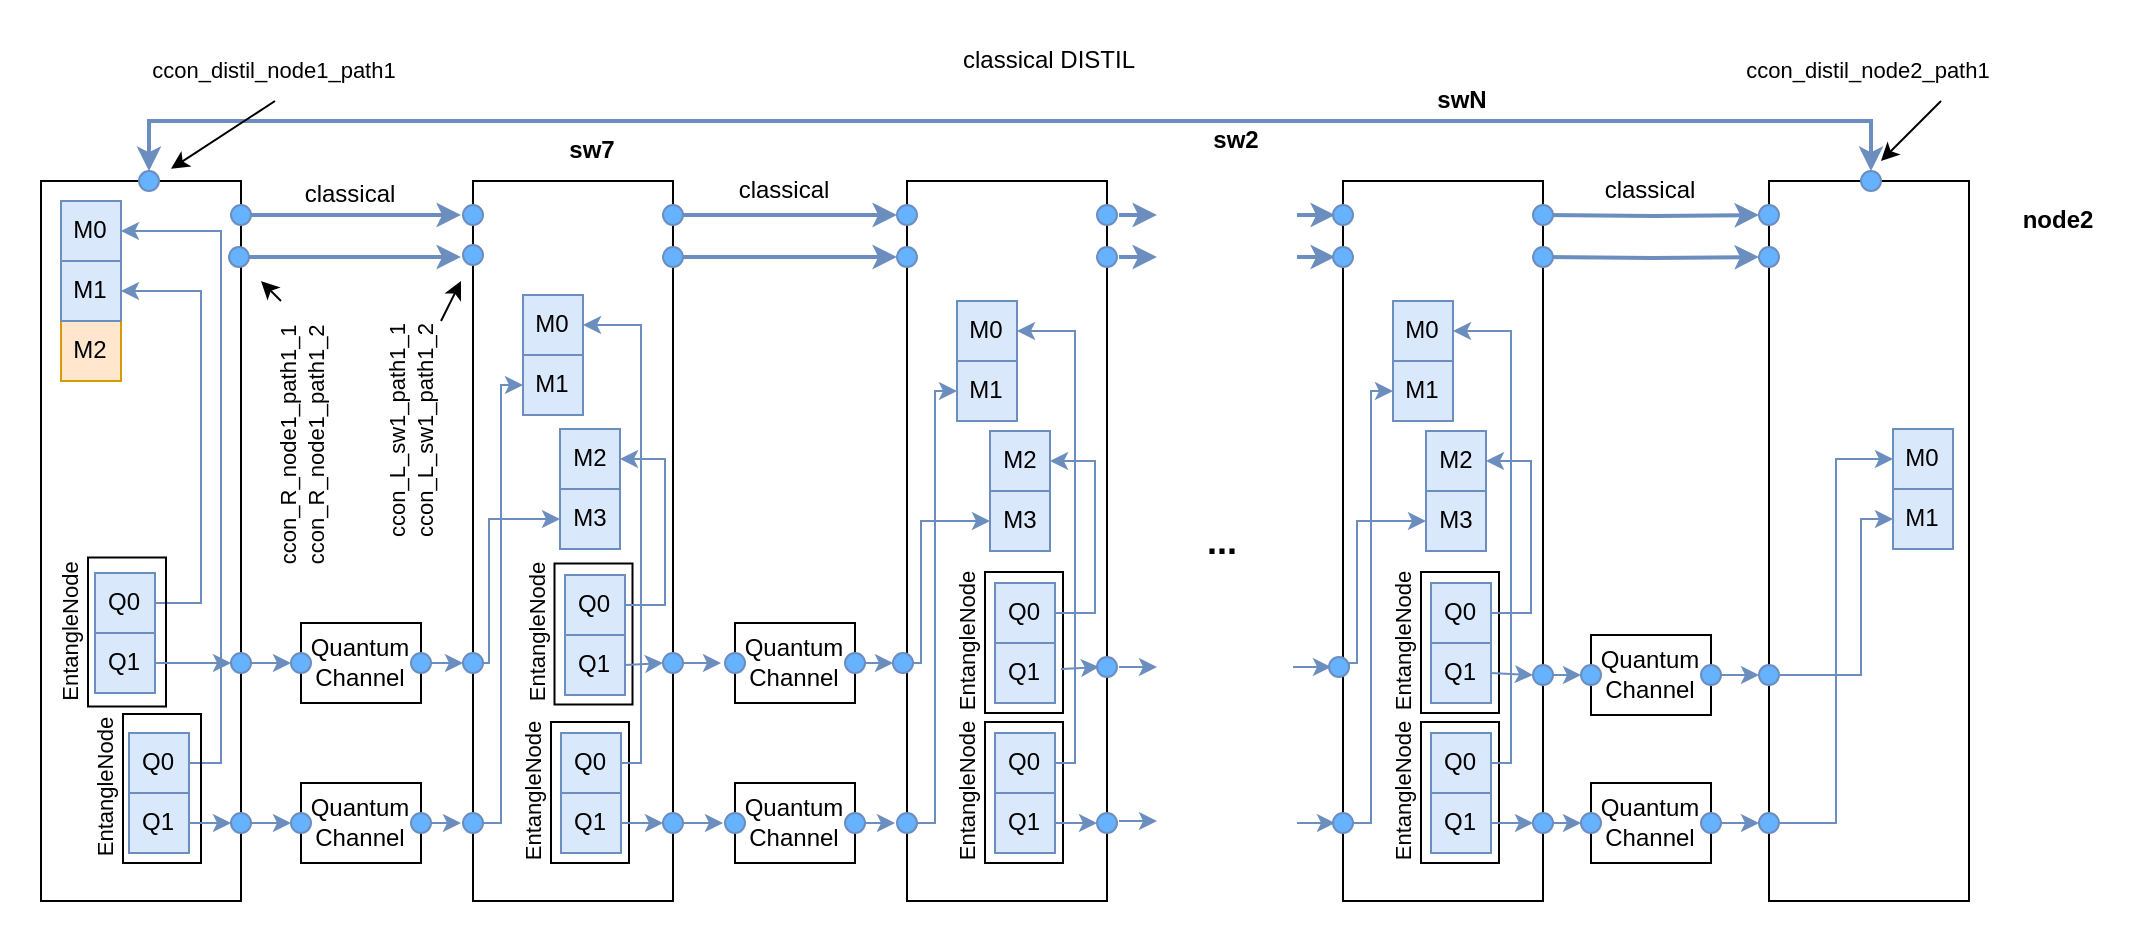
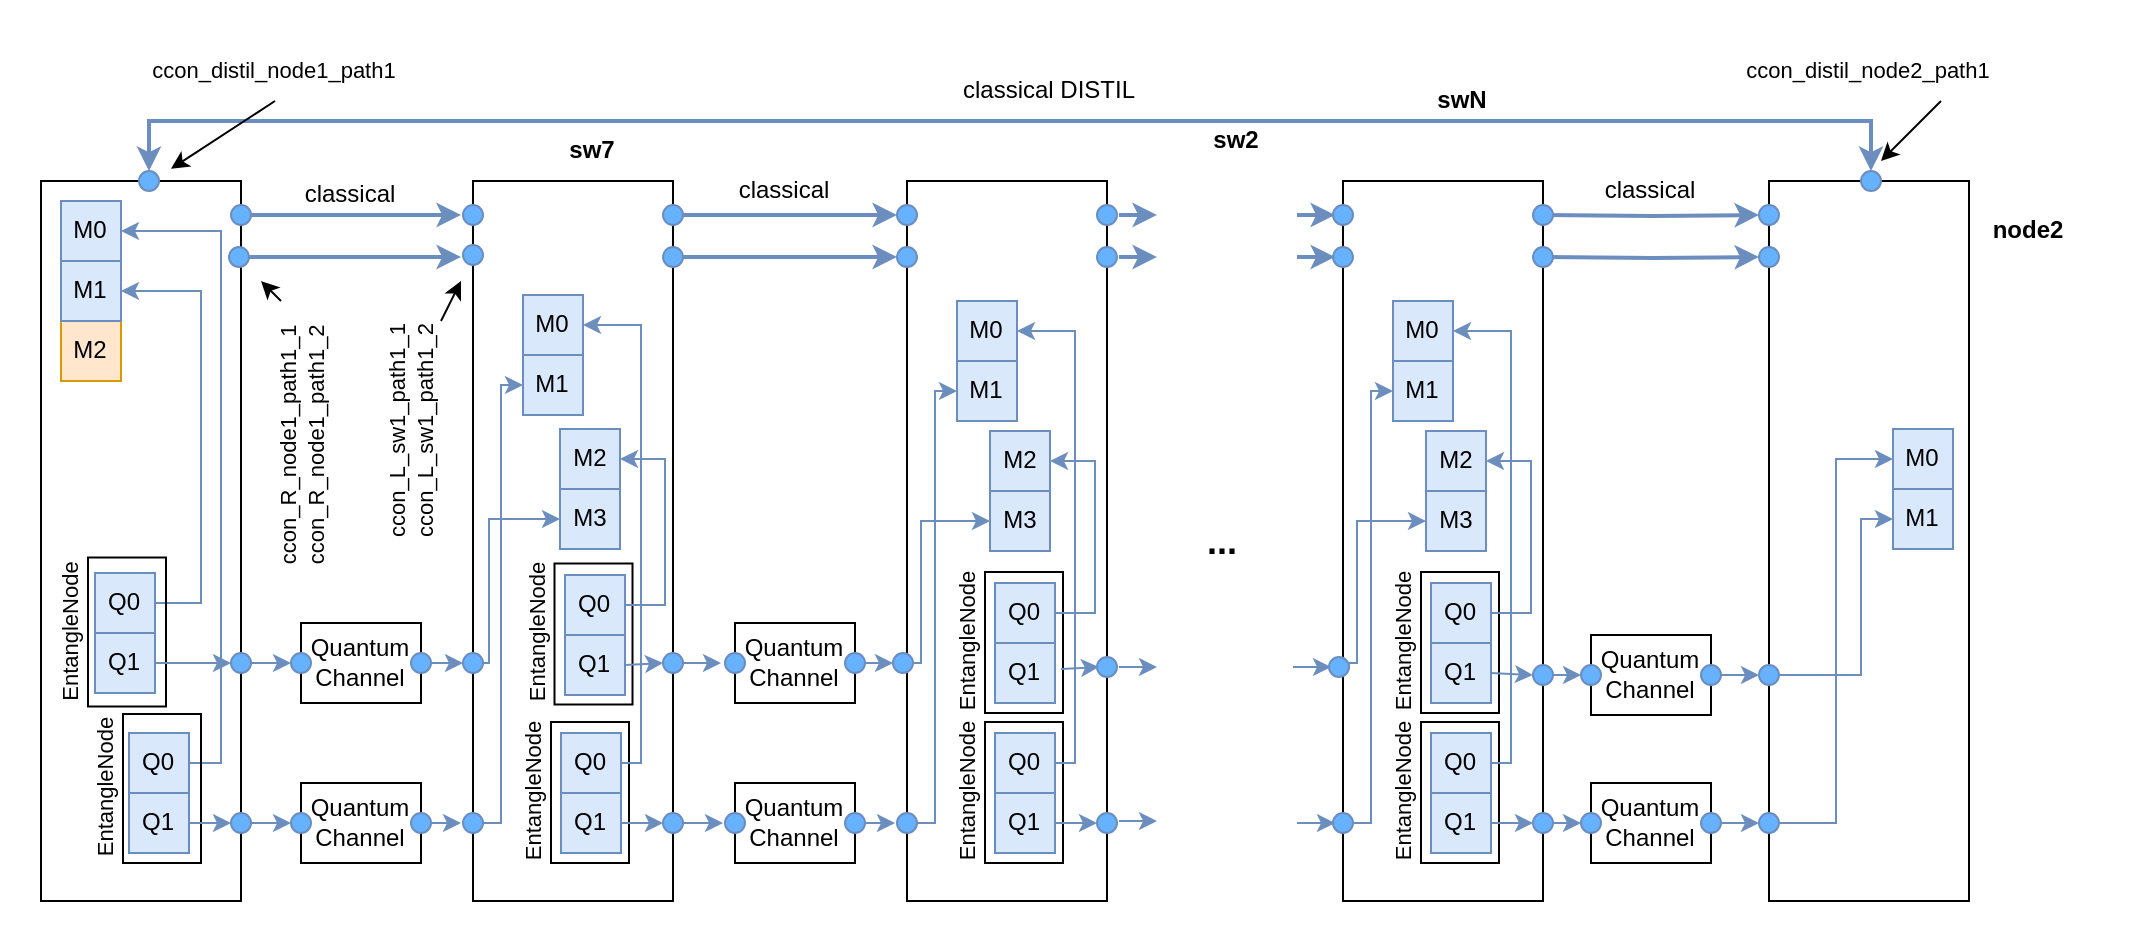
node "classical DISTIL": moved (1050, 61) -> (1050, 91)
node "node2": moved (2059, 221) -> (2029, 231)
